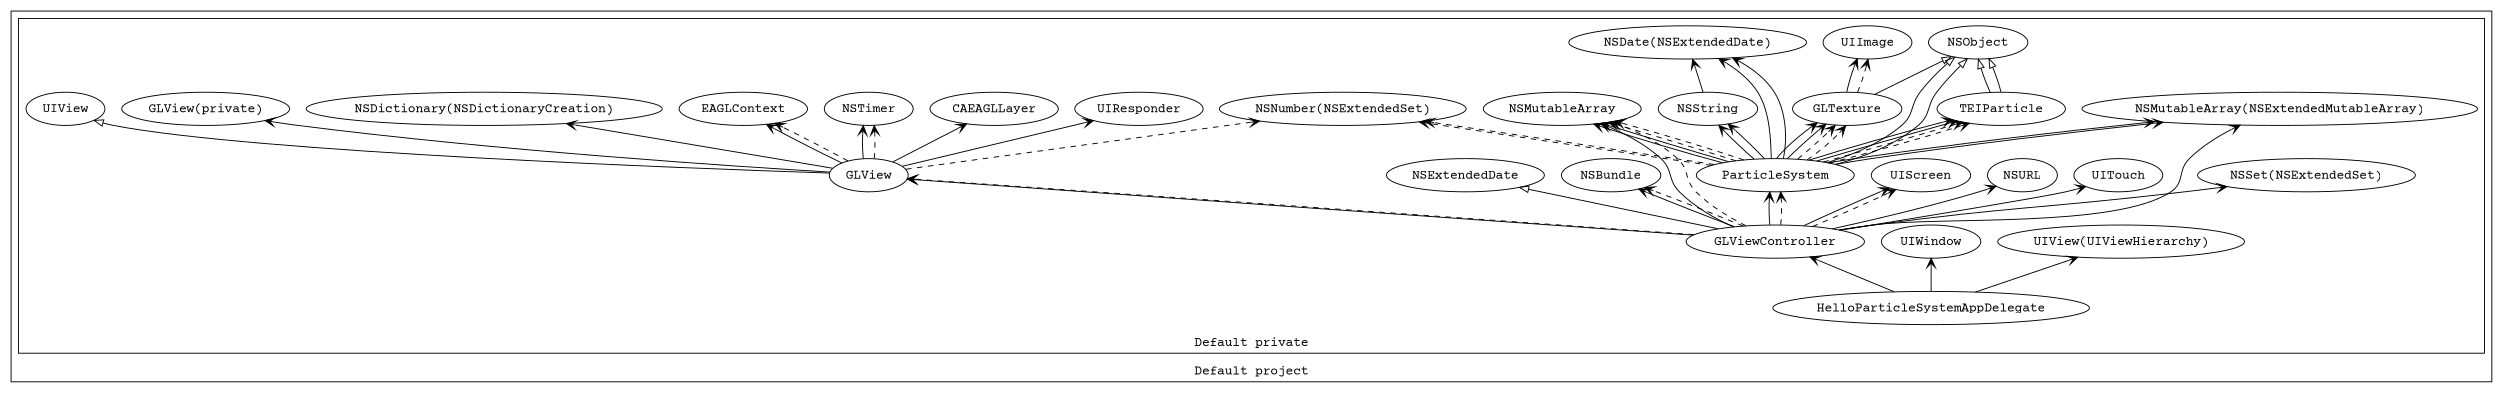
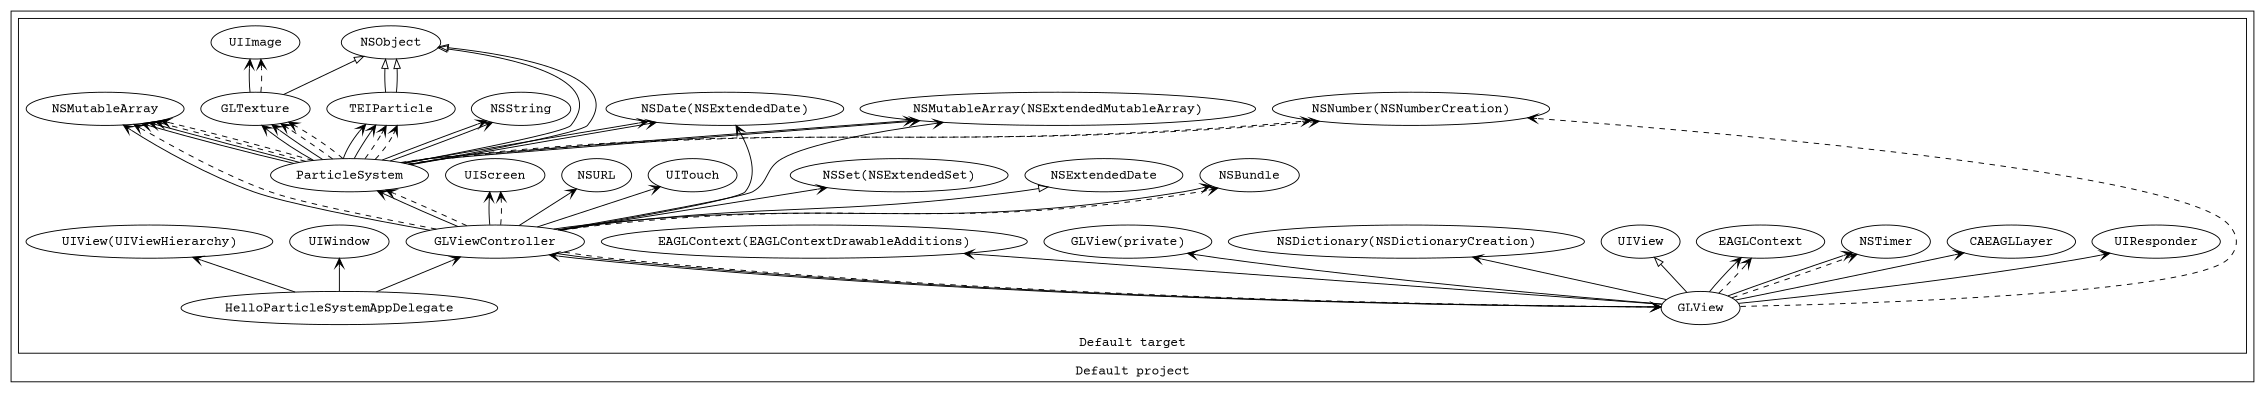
edge "NSString" -> "NSDate(NSExtendedDate)": now "GLViewController" -> "NSDate(NSExtendedDate)"
node "NSNumber(NSExtendedSet)": label "NSNumber(NSExtendedSet)" -> "NSNumber(NSNumberCreation)"
node "EAGLContext(EAGLContextDrawableAdditions)": added
edge "GLView" -> "GLViewController": added
cluster "Default private": label "Default private" -> "Default target"
